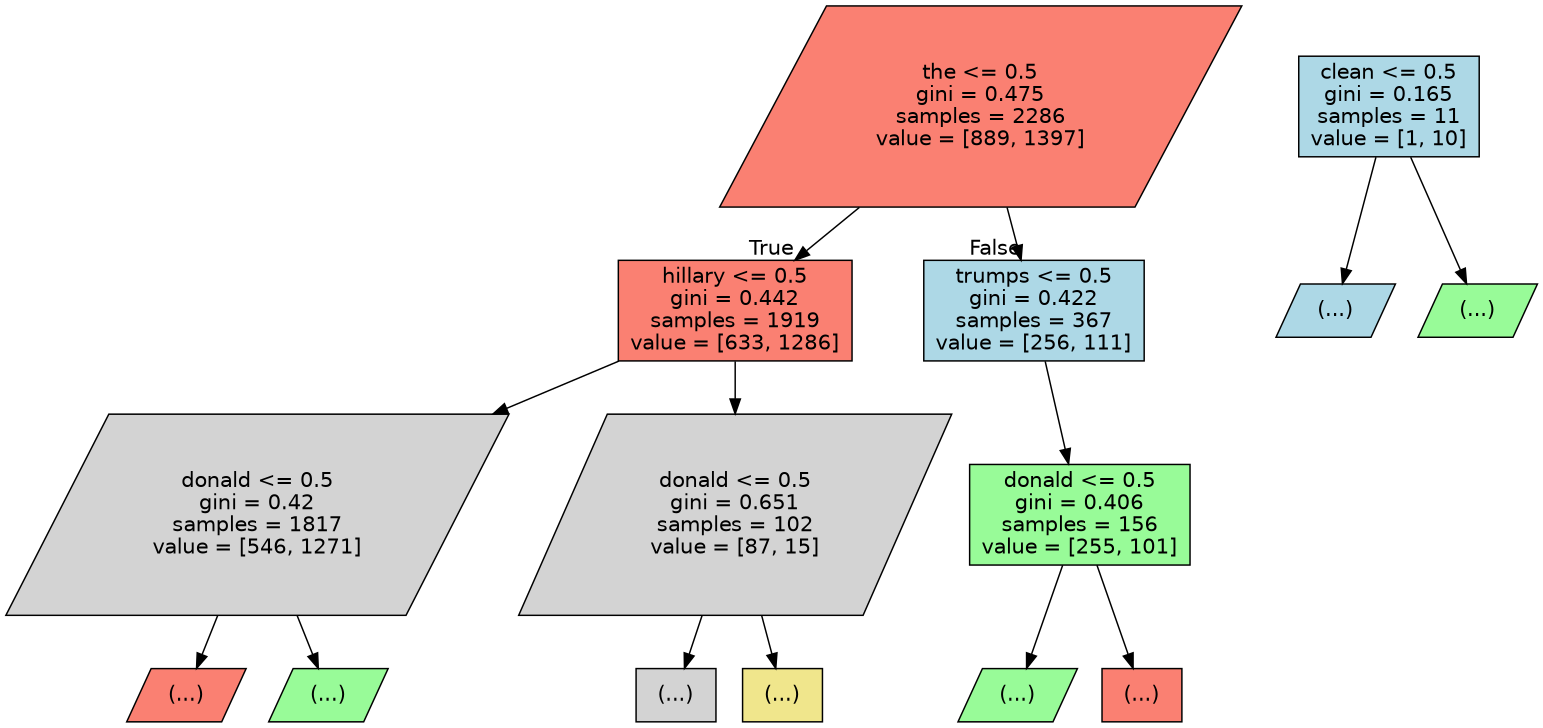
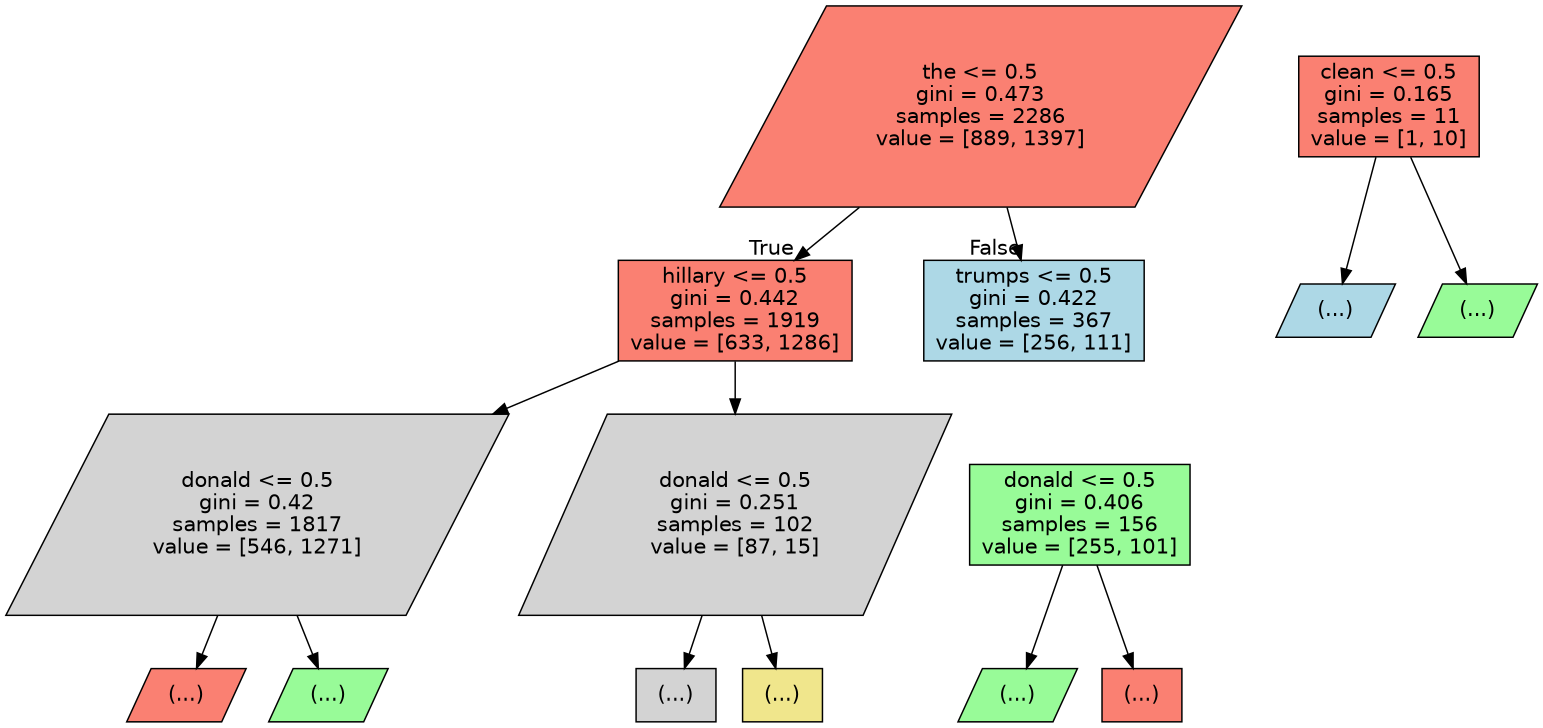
node "the <= 0.5 gini = 0.475 samples = 2286 value = [889, 1397]": label "the <= 0.5 gini = 0.475 samples = 2286 value = [889, 1397]" -> "the <= 0.5 gini = 0.473 samples = 2286 value = [889, 1397]"
node "clean <= 0.5 gini = 0.165 samples = 11 value = [1, 10]": fillcolor lightblue -> salmon
edge "trumps <= 0.5 gini = 0.422 samples = 367 value = [256, 111]" -> "donald <= 0.5 gini = 0.406 samples = 156 value = [255, 101]": removed
node "donald <= 0.5 gini = 0.651 samples = 102 value = [87, 15]": label "donald <= 0.5 gini = 0.651 samples = 102 value = [87, 15]" -> "donald <= 0.5 gini = 0.251 samples = 102 value = [87, 15]"
